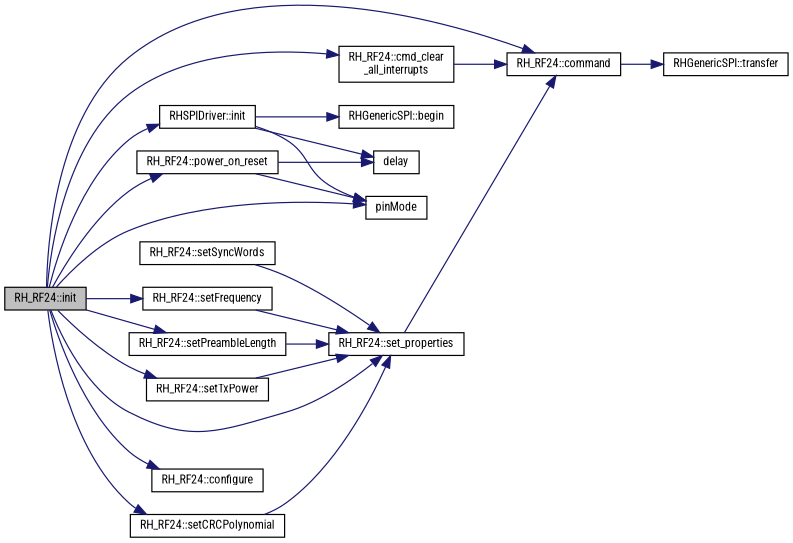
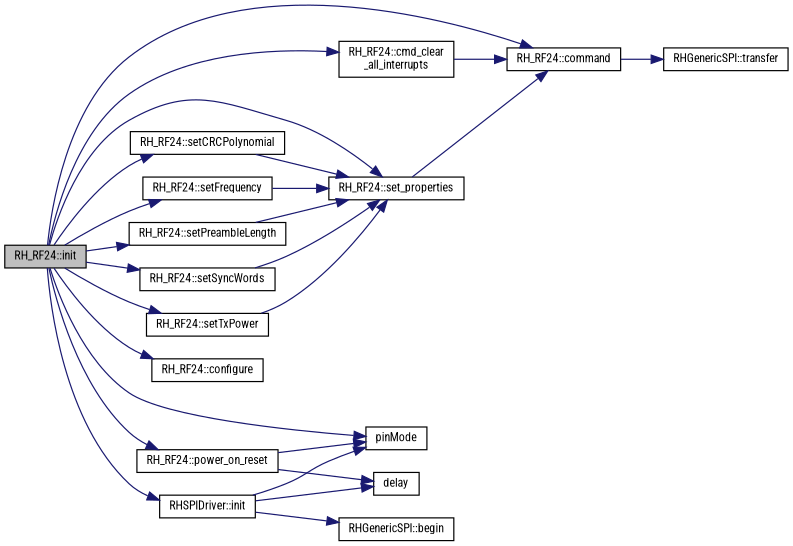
edge "RH_RF24::init" -> "RH_RF24::setSyncWords": added
